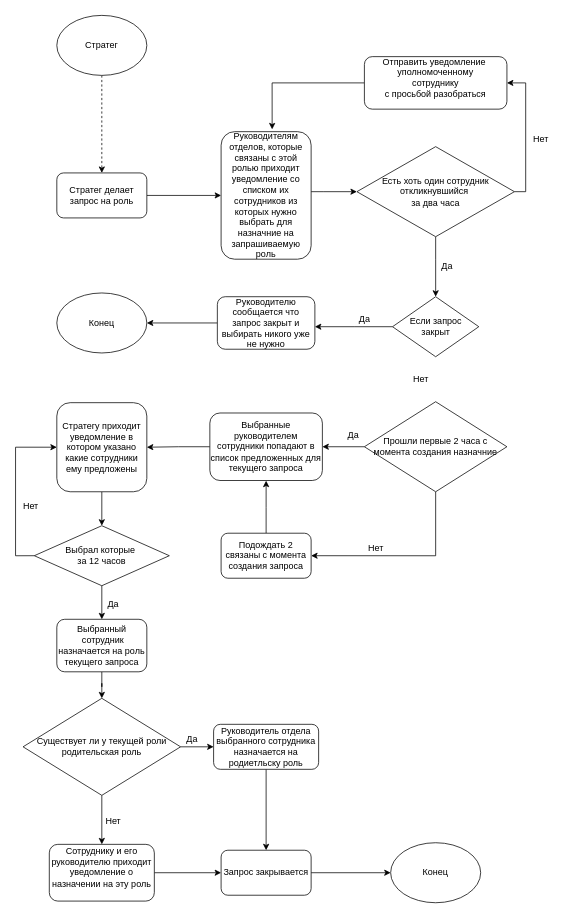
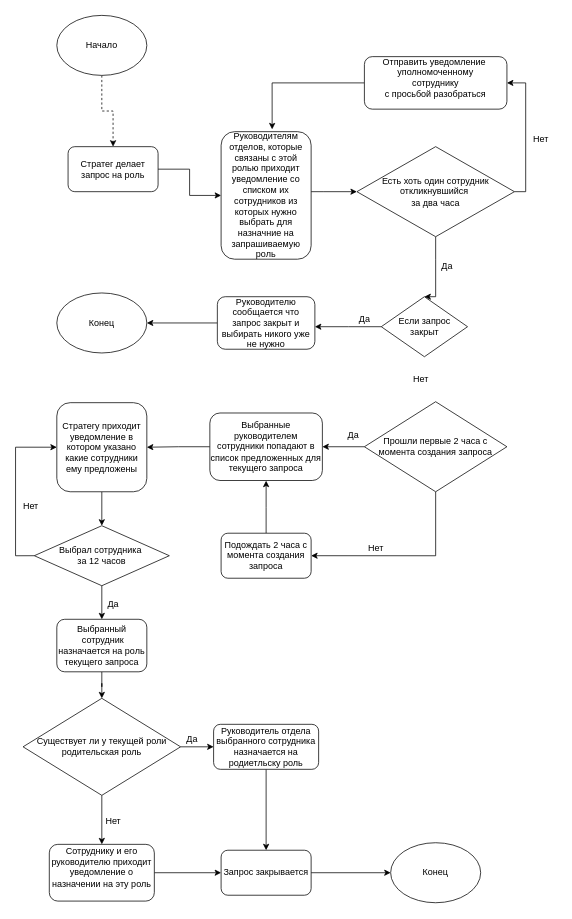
node "Стратег": label "Стратег" -> "Начало"
node "Стратег делает запрос на роль": moved (102, 195) -> (113, 169)
node "Если запрос закрыт": moved (435, 327) -> (424, 327)
node "Прошли первые 2 часа с момента создания назначние": label "Прошли первые 2 часа с момента создания назначние" -> "Прошли первые 2 часа с момента создания запроса"
node "Выбрал которые за 12 часов": label "Выбрал которые за 12 часов" -> "Выбрал сотрудника за 12 часов"
node "Подождать 2 связаны с момента создания запроса": label "Подождать 2 связаны с момента создания запроса" -> "Подождать 2 часа с момента создания запроса"
